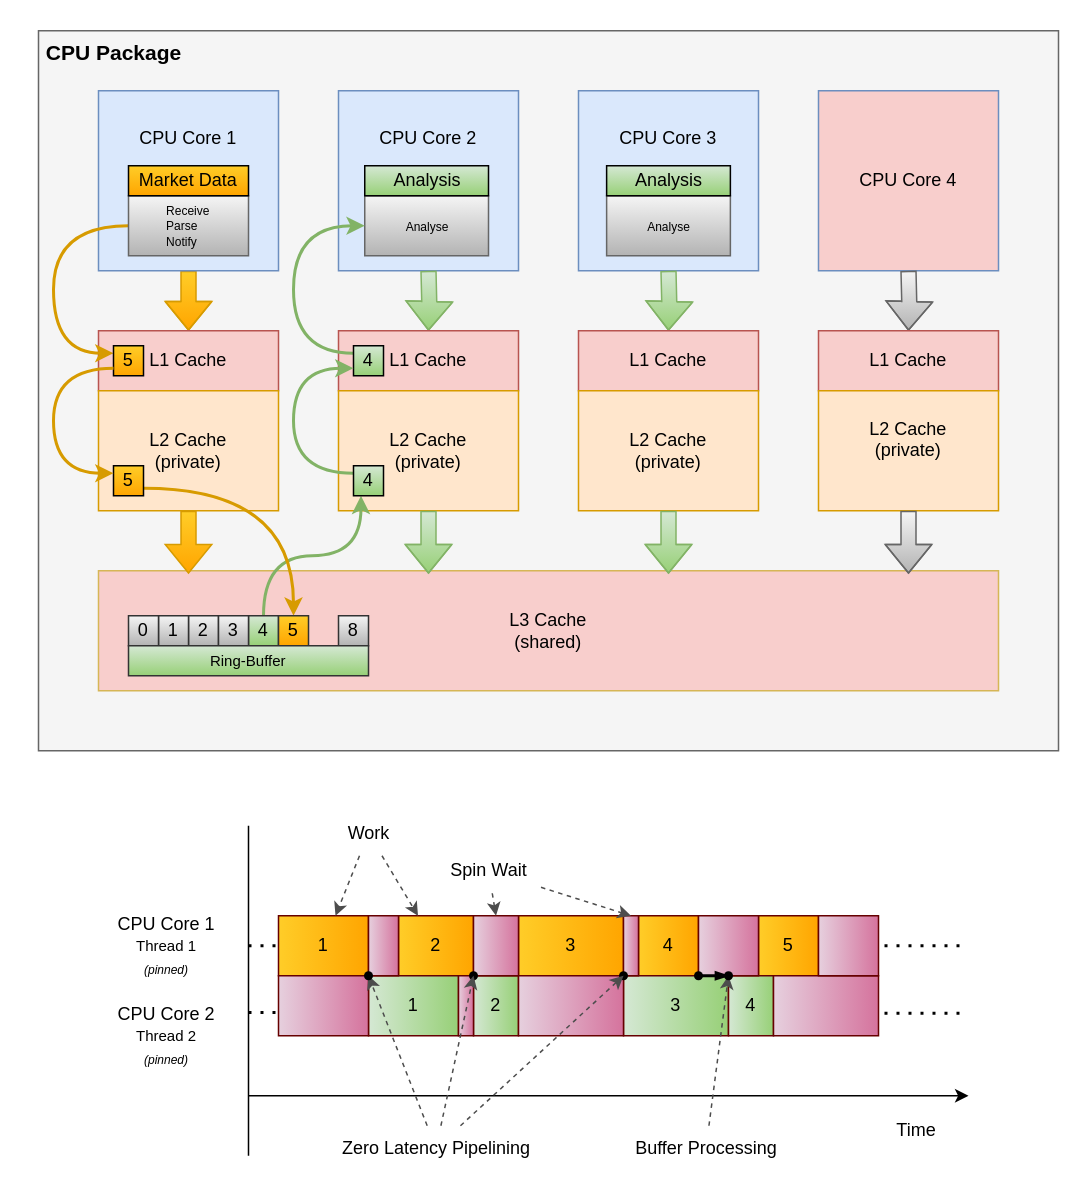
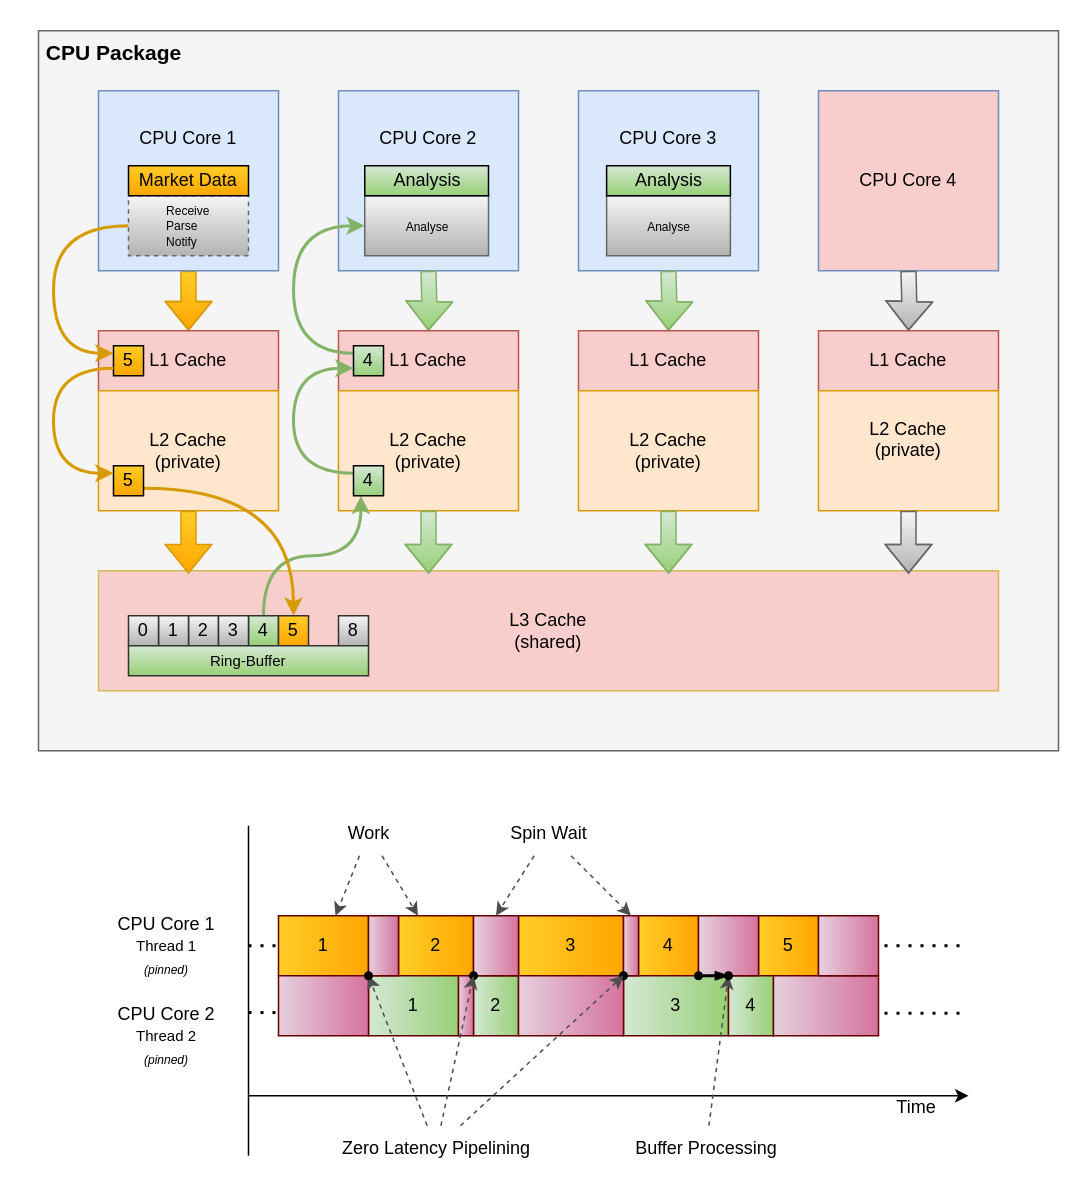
node "Receive Parse Notify": style solid -> dashed
node "Spin Wait": moved (488, 871) -> (548, 833)
node "Time": moved (916, 1130) -> (916, 1108)
